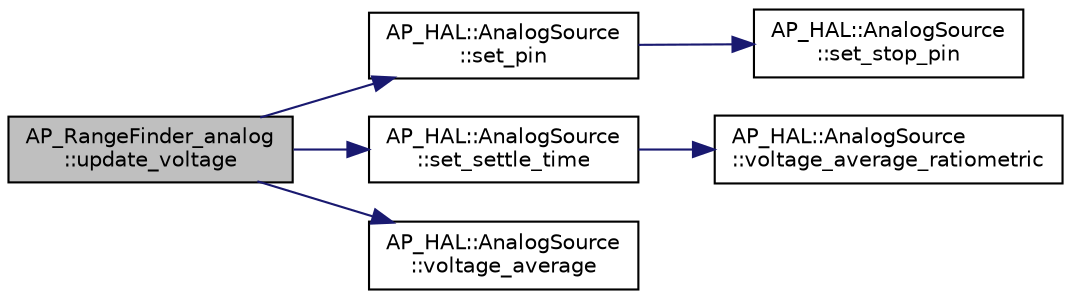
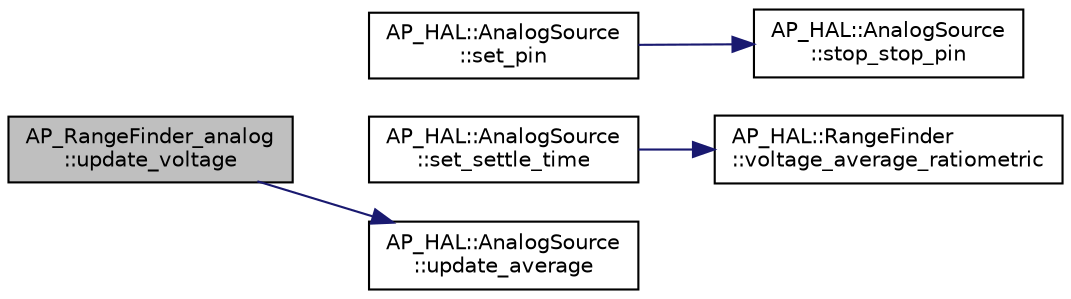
node "AP_HAL::AnalogSource ::set_stop_pin": label "AP_HAL::AnalogSource ::set_stop_pin" -> "AP_HAL::AnalogSource ::stop_stop_pin"
edge "AP_RangeFinder_analog ::update_voltage" -> "AP_HAL::AnalogSource ::set_pin": removed
edge "AP_RangeFinder_analog ::update_voltage" -> "AP_HAL::AnalogSource ::set_settle_time": removed
node "AP_HAL::AnalogSource ::voltage_average_ratiometric": label "AP_HAL::AnalogSource ::voltage_average_ratiometric" -> "AP_HAL::RangeFinder ::voltage_average_ratiometric"
node "AP_HAL::AnalogSource ::voltage_average": label "AP_HAL::AnalogSource ::voltage_average" -> "AP_HAL::AnalogSource ::update_average"
